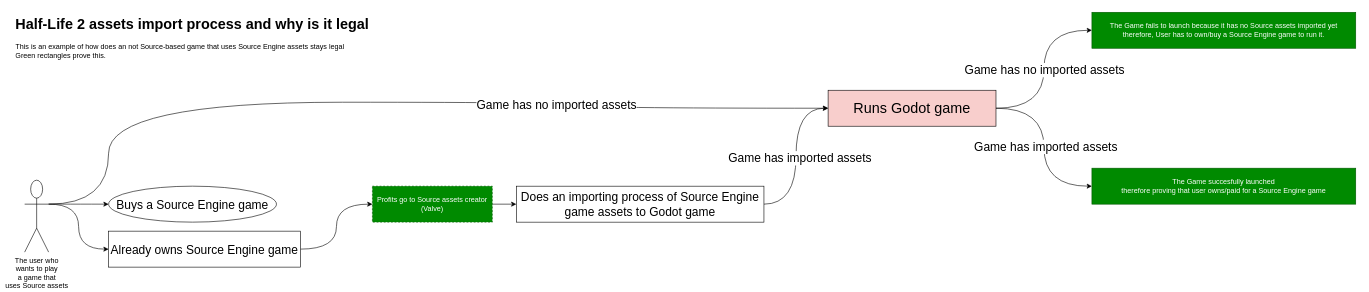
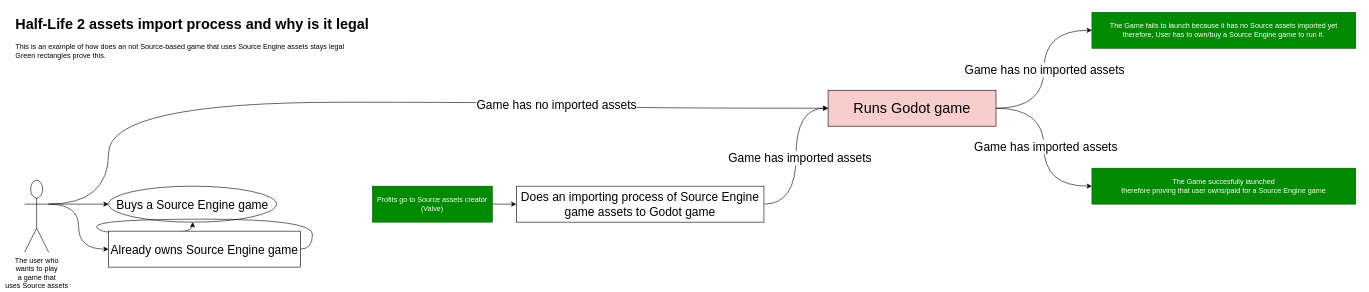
node "Profits go to Source assets creator (Valve)": style dashed -> solid
edge "Already owns Source Engine game" -> "Profits go to Source assets creator (Valve)": now "Already owns Source Engine game" -> "Buys a Source Engine game"
